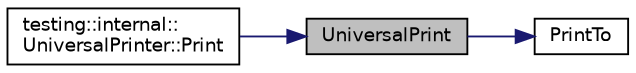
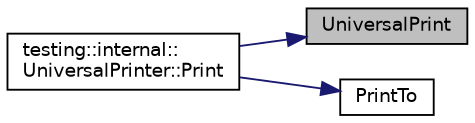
edge "UniversalPrint" -> "PrintTo": now "testing::internal:: UniversalPrinter::Print" -> "PrintTo"
